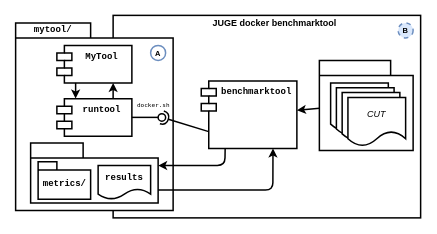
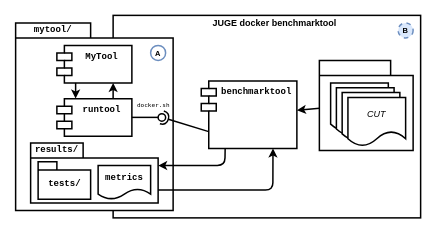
node "results/": added
node "results": label "results" -> "metrics"
node "metrics/": label "metrics/" -> "tests/"
